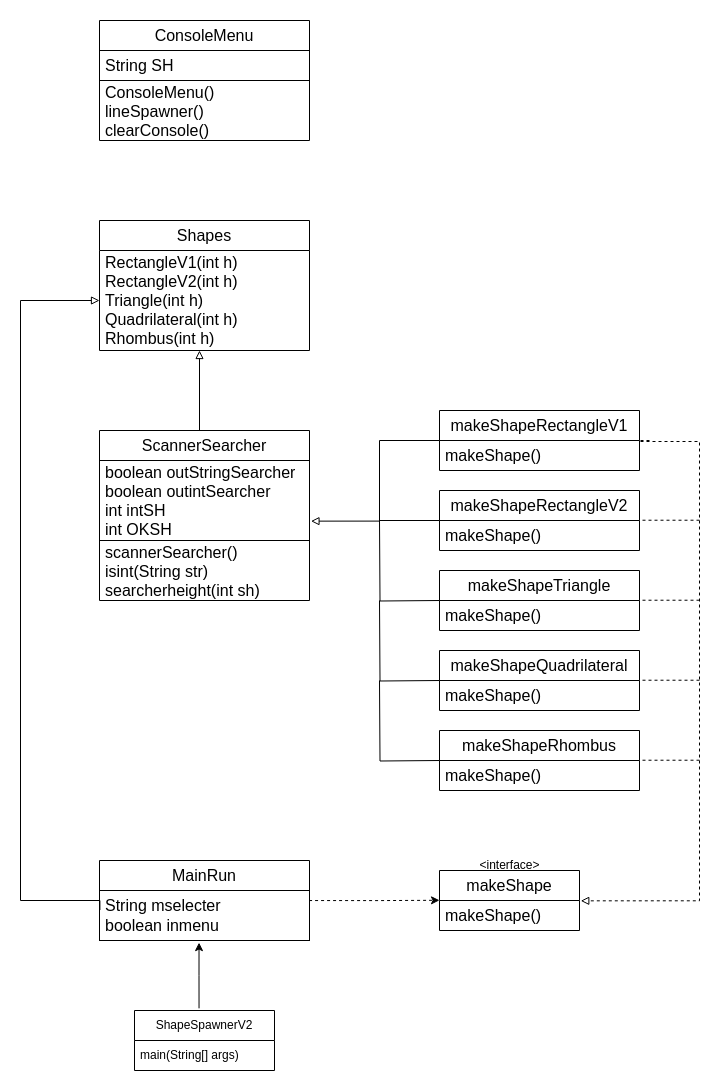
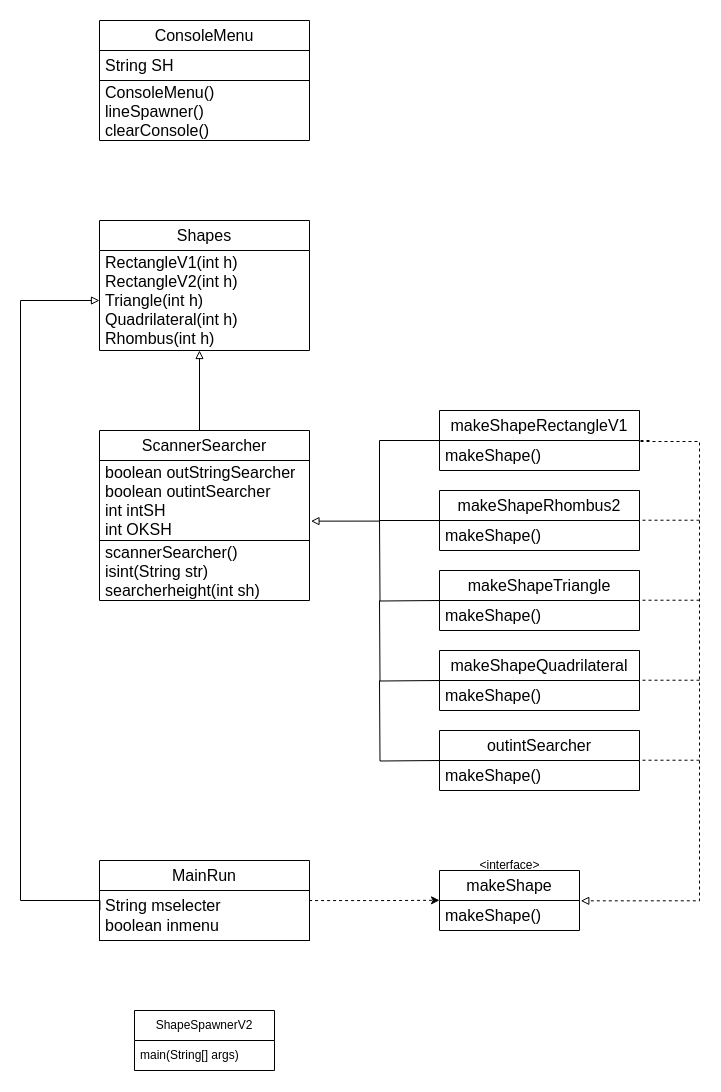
node "makeShapeRectangleV2": label "makeShapeRectangleV2" -> "makeShapeRhombus2"
node "makeShapeRhombus": label "makeShapeRhombus" -> "outintSearcher"
edge "ShapeSpawnerV2" -> "String mselecter boolean inmenu": removed
